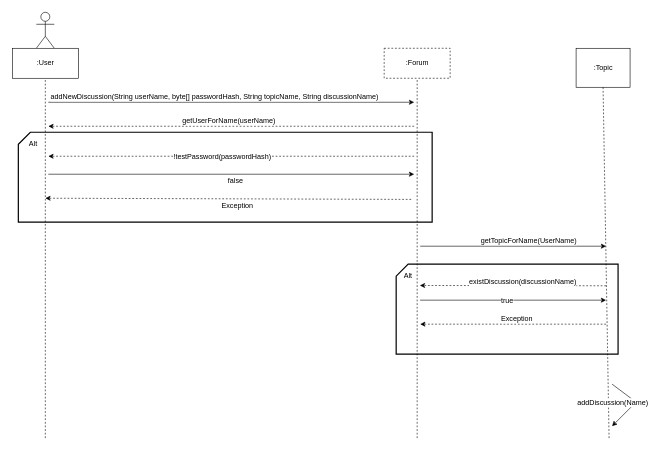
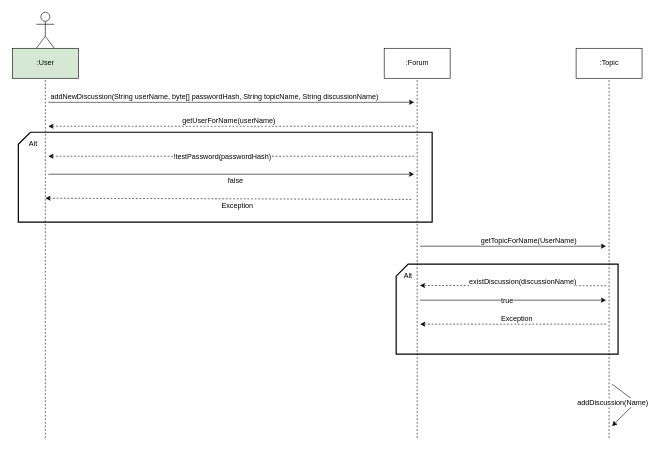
node ":User": fillcolor #ffffff -> #d5e8d4
node ":Forum": style dashed -> solid
node ":Topic": size 54x39 -> 66x30
